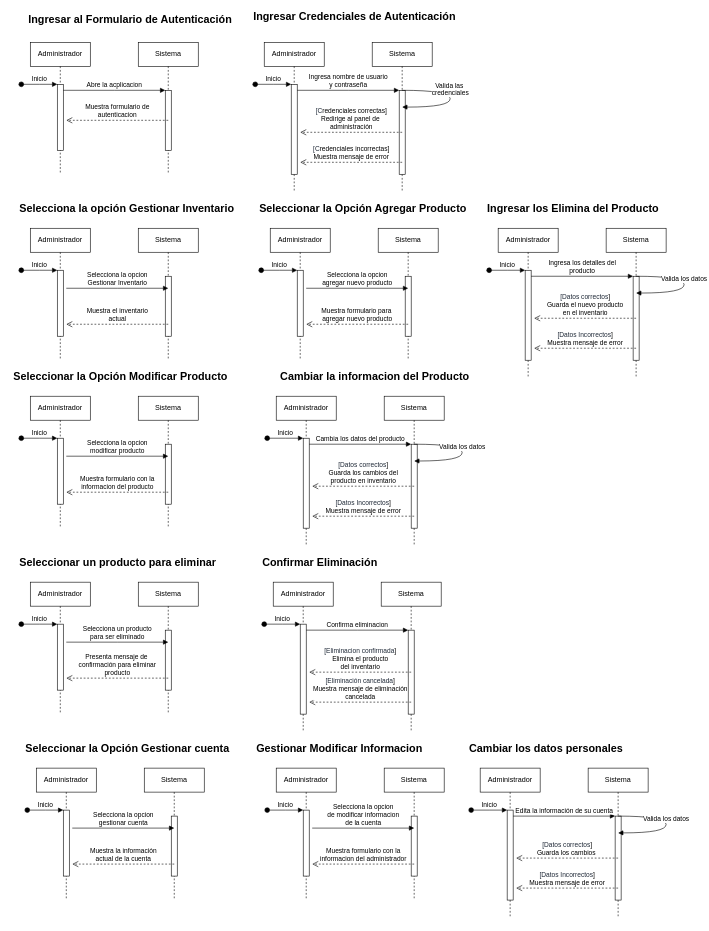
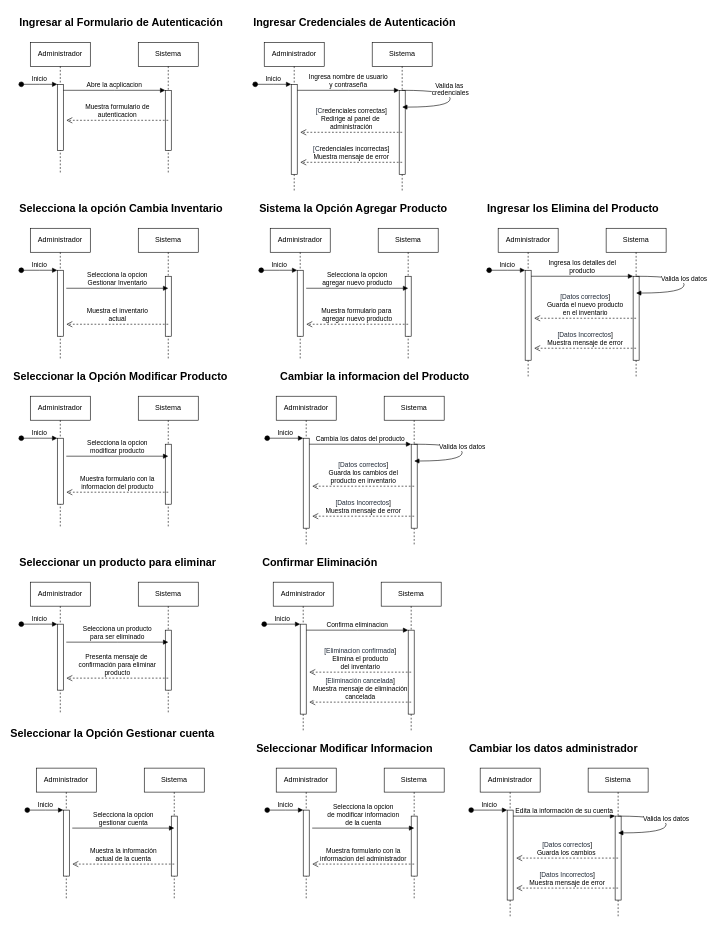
node "Ingresar Credenciales de Autenticación": moved (357, 18) -> (357, 24)
node "Ingresar al Formulario de Autenticación": moved (132, 21) -> (123, 24)
node "Selecciona la opción Gestionar Inventario": label "Selecciona la opción Gestionar Inventario" -> "Selecciona la opción Cambia Inventario"
node "Seleccionar la Opción Agregar Producto": label "Seleccionar la Opción Agregar Producto" -> "Sistema la Opción Agregar Producto"
node "Gestionar Modificar Informacion": label "Gestionar Modificar Informacion" -> "Seleccionar Modificar Informacion"
node "Cambiar los datos personales": label "Cambiar los datos personales" -> "Cambiar los datos administrador"
node "Seleccionar la Opción Gestionar cuenta": moved (135, 750) -> (120, 735)
